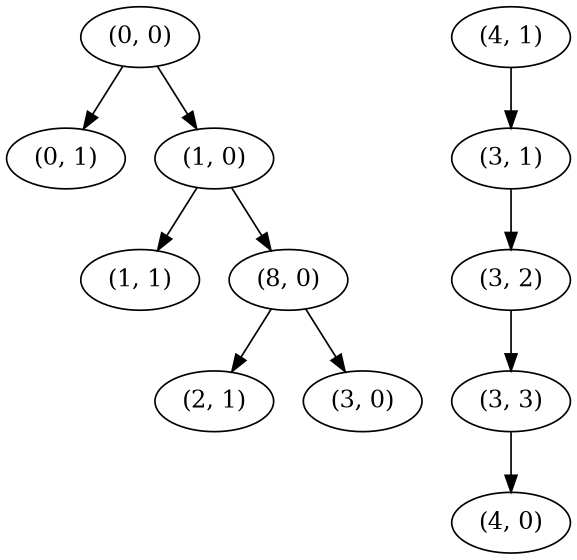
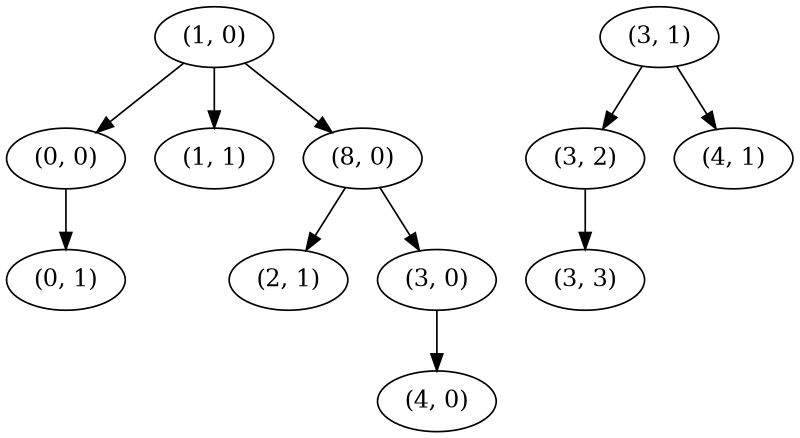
edge "(0, 0)" -> "(1, 0)": reversed
edge "(4, 1)" -> "(3, 1)": reversed
edge "(3, 3)" -> "(4, 0)": now "(3, 0)" -> "(4, 0)"
